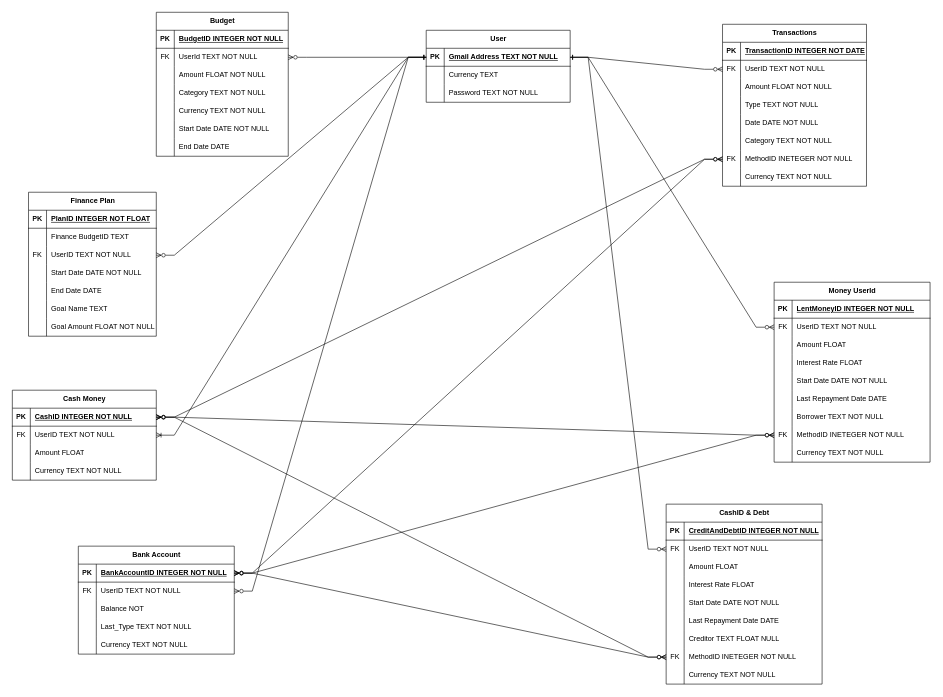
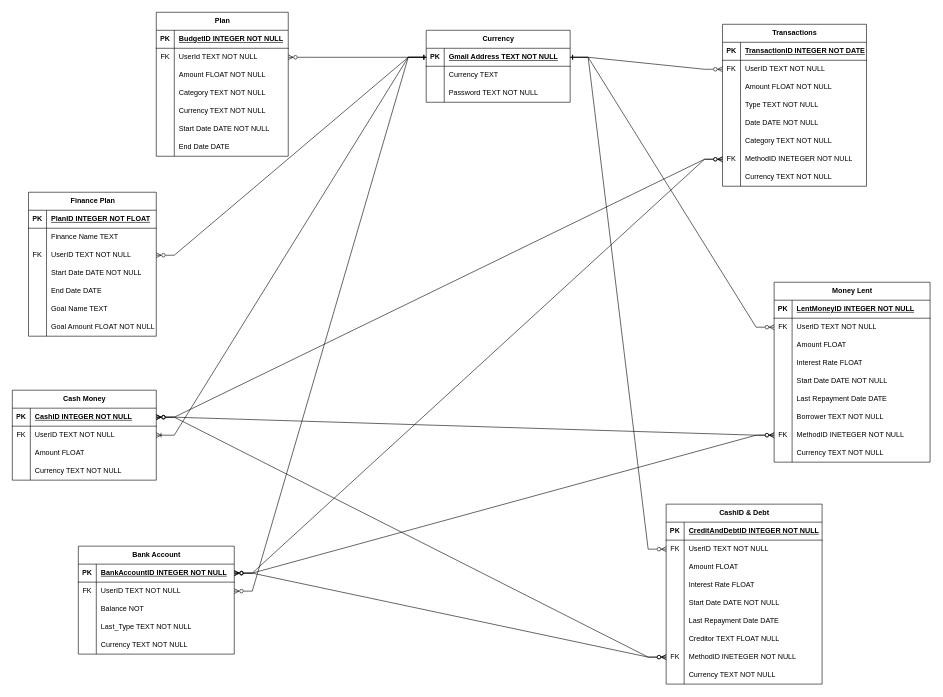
node "Budget": label "Budget" -> "Plan"
node "User": label "User" -> "Currency"
node "Finance BudgetID TEXT": label "Finance BudgetID TEXT" -> "Finance Name TEXT"
node "Money UserId": label "Money UserId" -> "Money Lent"
